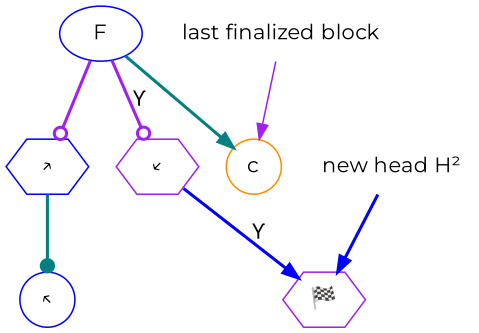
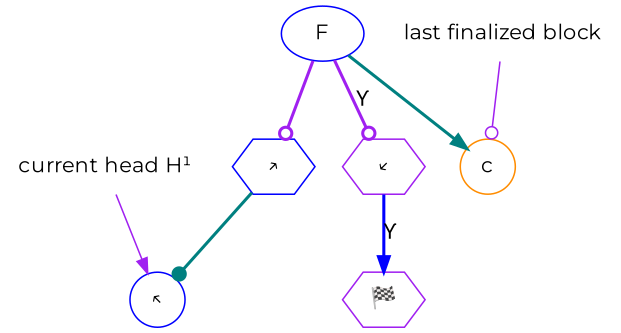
edge "last finalized block" -> "c": arrowhead normal -> odot
node "current head H¹": added
node "new head H²": removed
